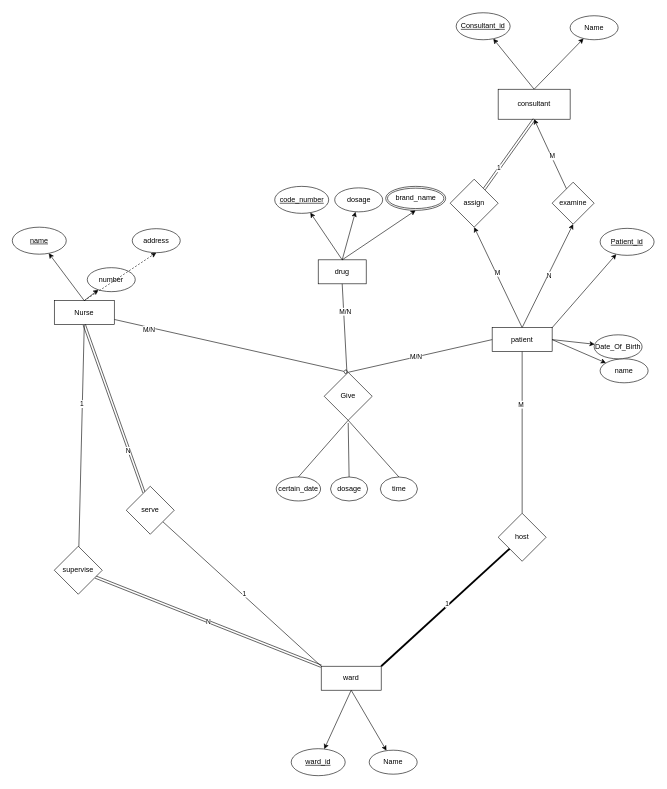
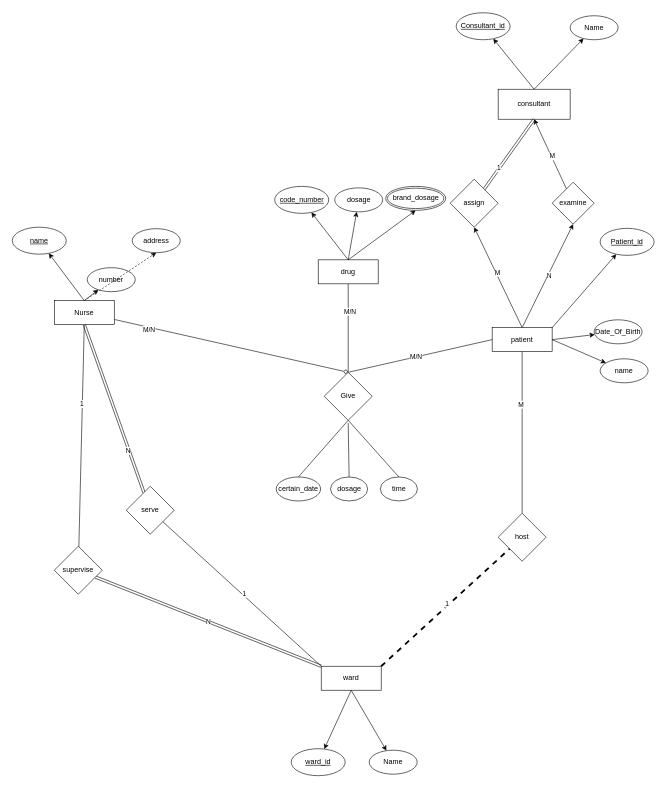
node "brand_name": label "brand_name" -> "brand_dosage"
node "drug": size 48x24 -> 60x24
node "Date_Of_Birth": moved (618, 347) -> (618, 332)
edge "host" -- "ward": style solid -> dashed
